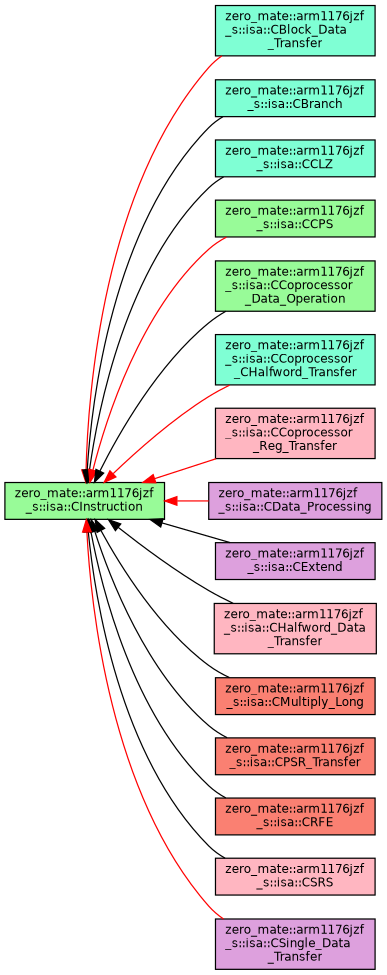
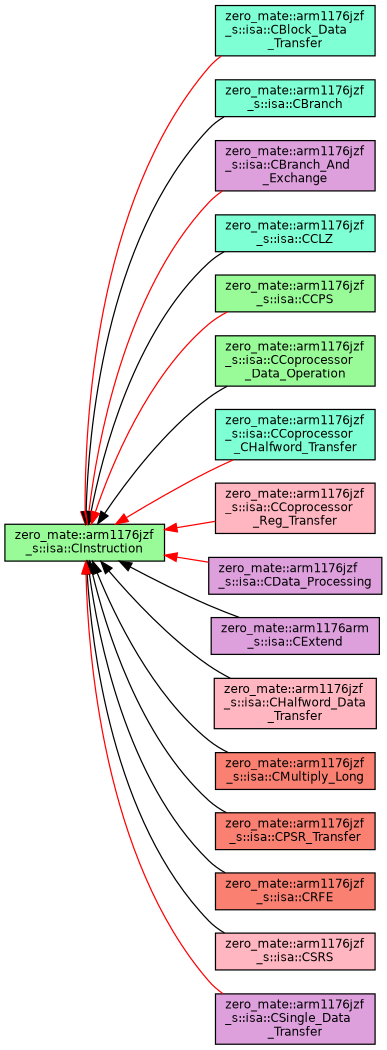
node "zero_mate::arm1176jzf _s::isa::CBranch_And _Exchange": added
node "zero_mate::arm1176jzf _s::isa::CExtend": label "zero_mate::arm1176jzf _s::isa::CExtend" -> "zero_mate::arm1176arm _s::isa::CExtend"
